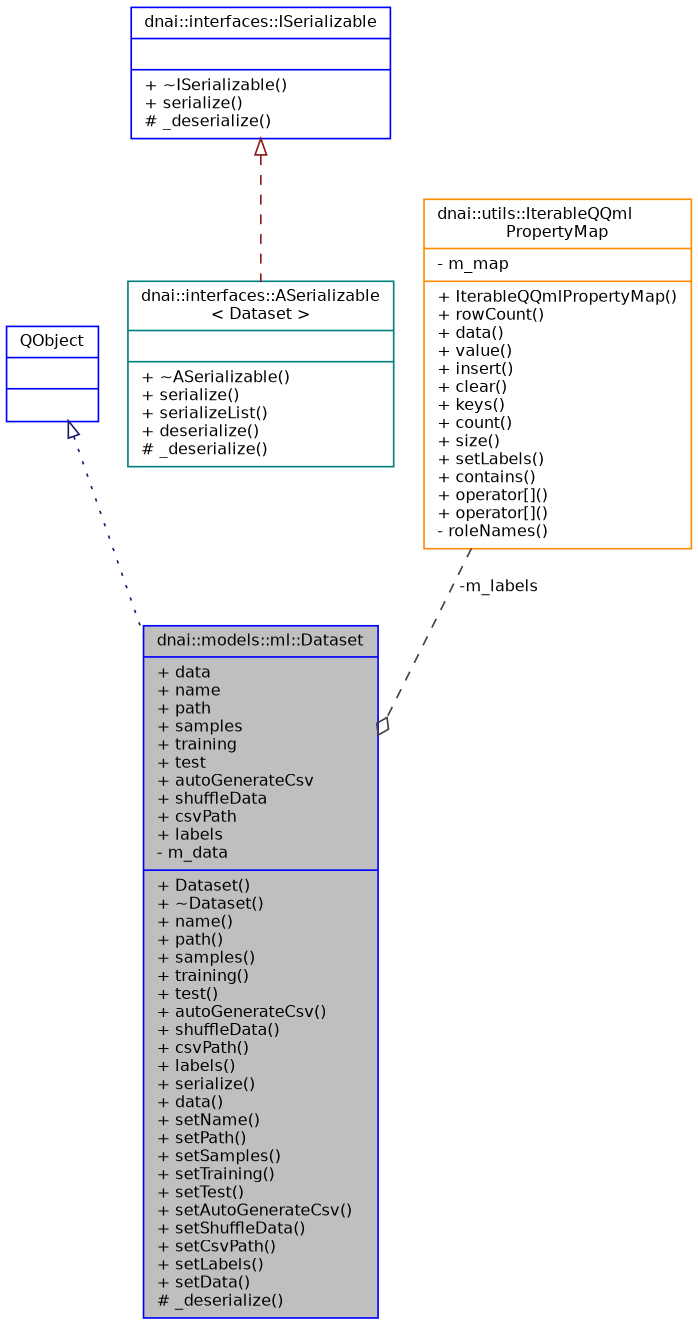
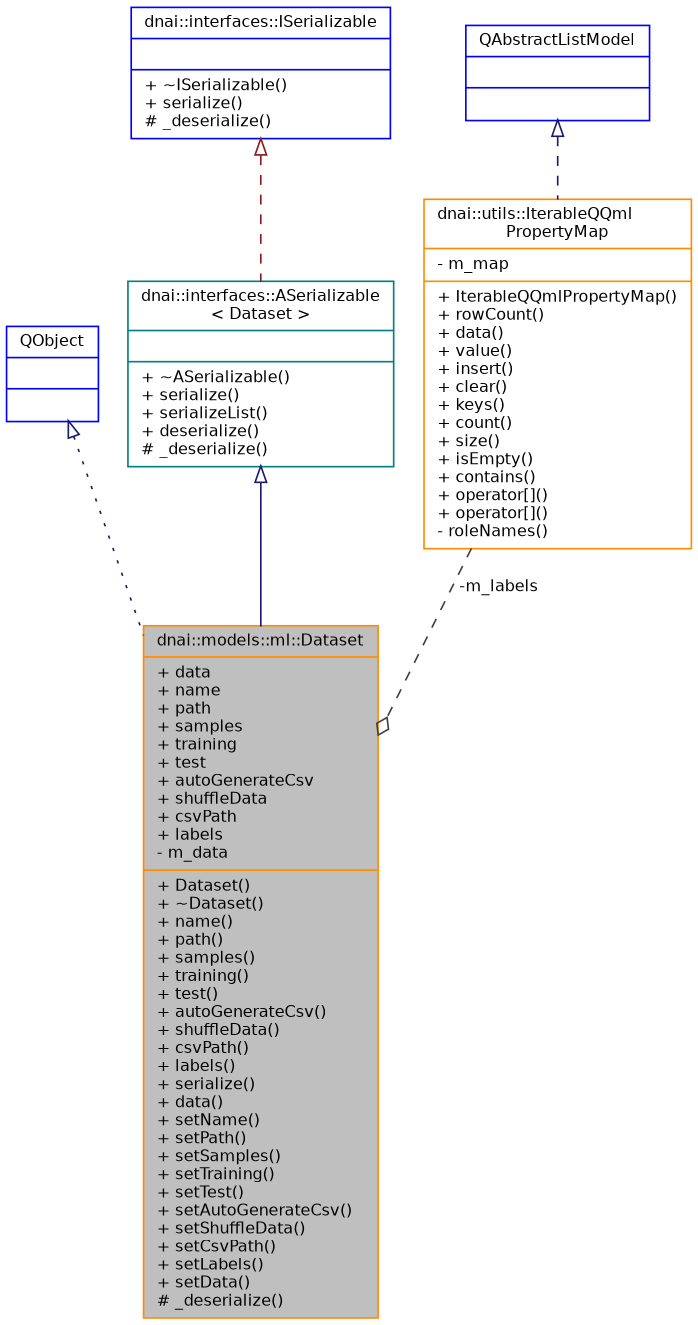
node "QAbstractListModel": added
node "dnai::utils::IterableQQml": text "+ setLabels()" -> "+ isEmpty()"
edge "dnai::models::ml::Dataset" -> "dnai::interfaces::ASerializable": added
node "dnai::models::ml::Dataset": color blue -> darkorange
